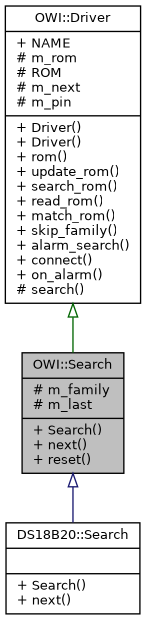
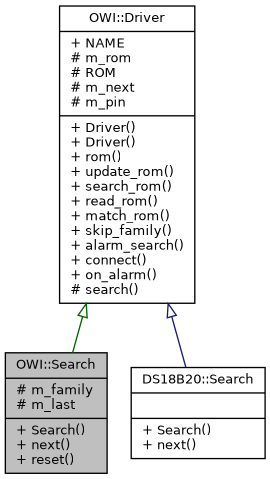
edge "DS18B20::Search" -> "OWI::Search": now "DS18B20::Search" -> "OWI::Driver"
